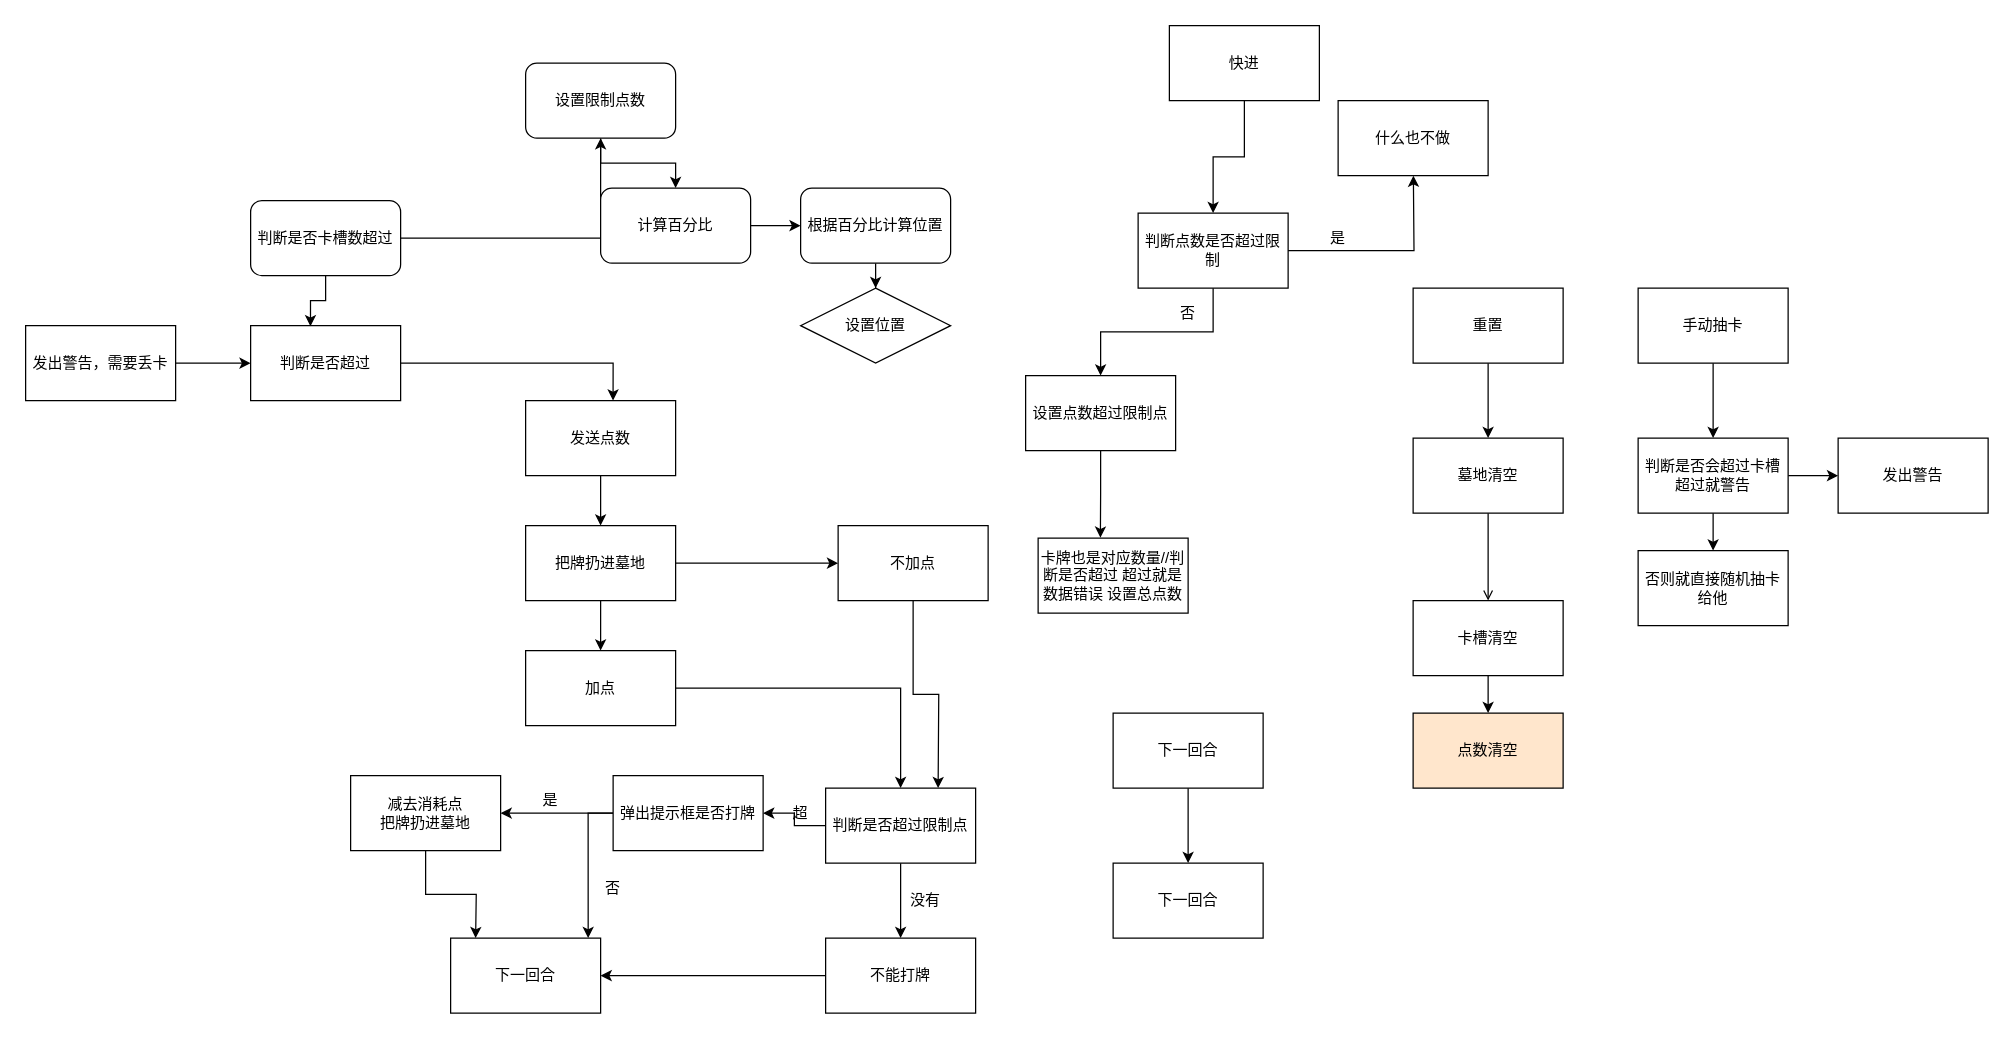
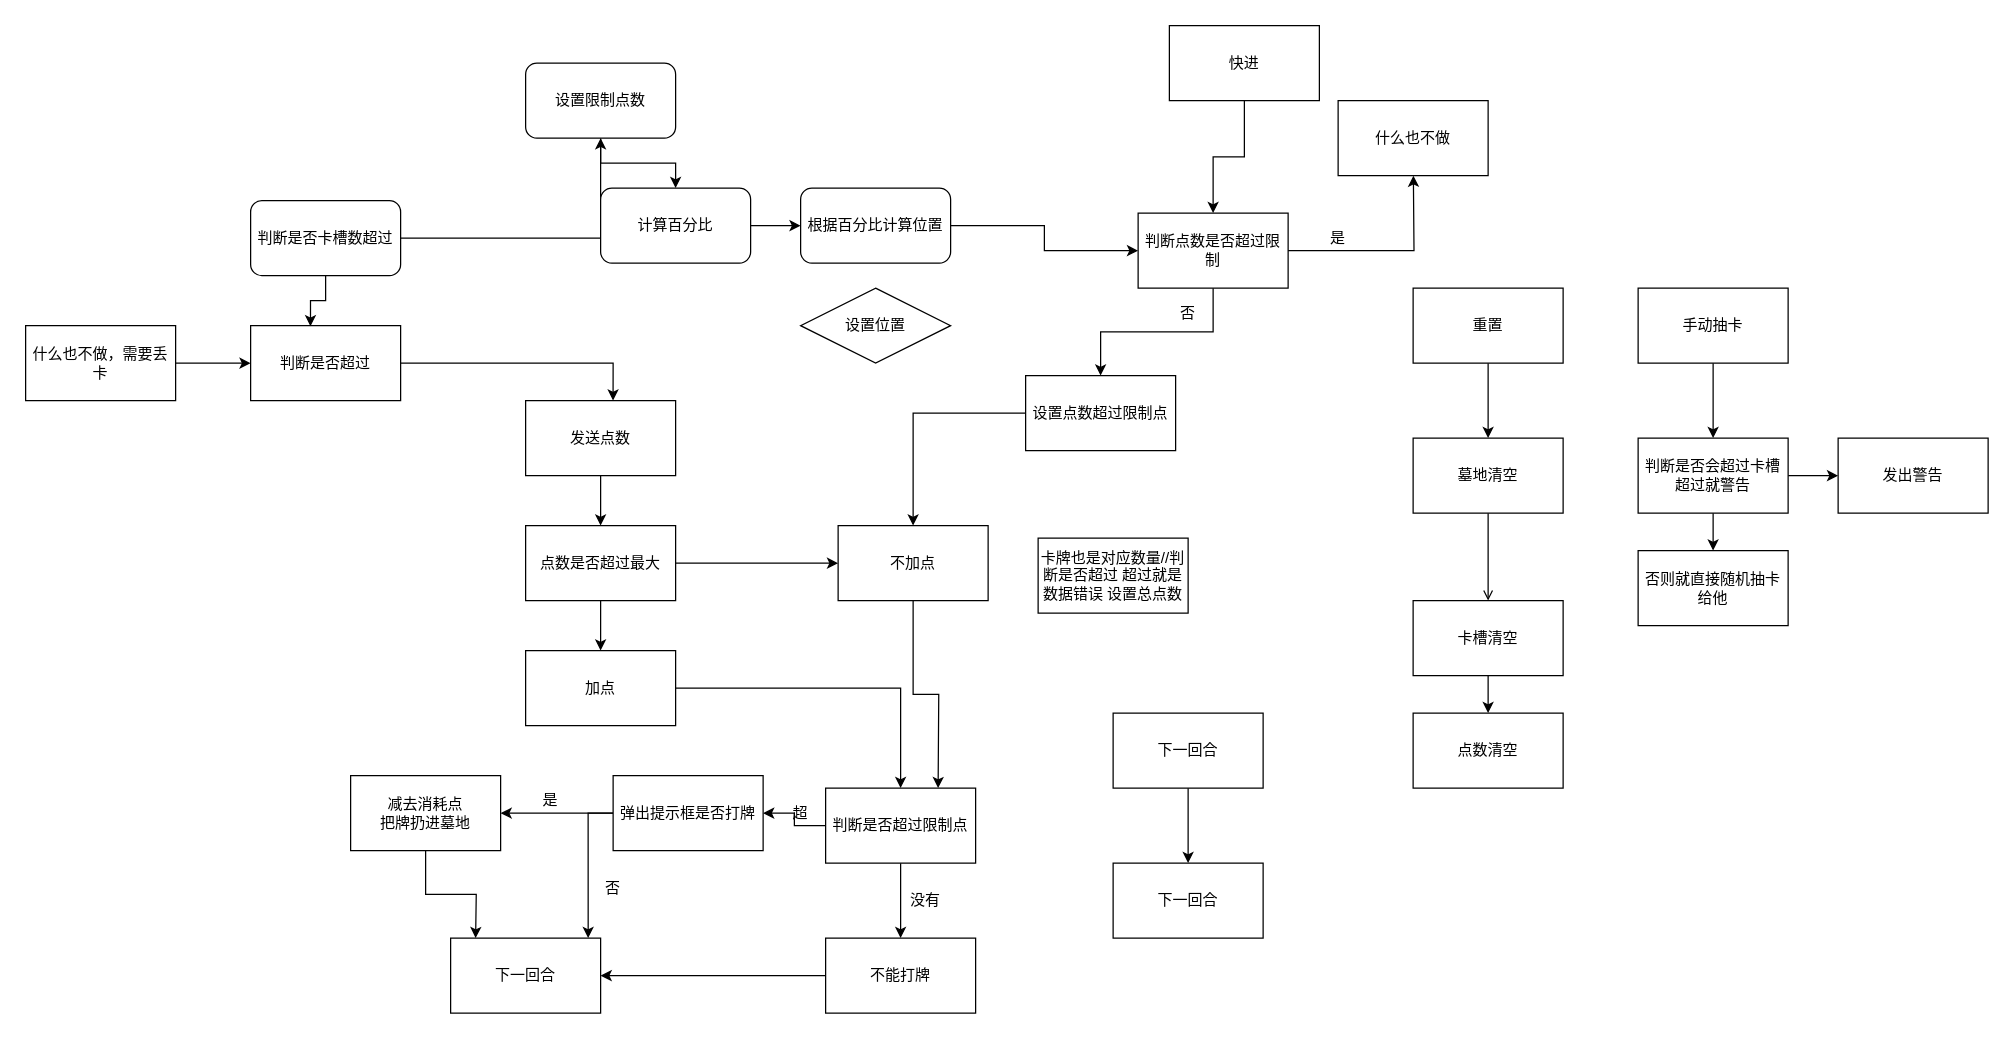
edge "根据百分比计算位置" -> "设置位置": now "根据百分比计算位置" -> "判断点数是否超过限制"
node "发出警告，需要丢卡": label "发出警告，需要丢卡" -> "什么也不做，需要丢卡"
edge "设置点数超过限制点" -> "卡牌也是对应数量//判断是否超过 超过就是数据错误 设置总点数": now "设置点数超过限制点" -> "不加点"
node "把牌扔进墓地": label "把牌扔进墓地" -> "点数是否超过最大"
node "点数清空": fillcolor #ffe6cc -> #ffffff
